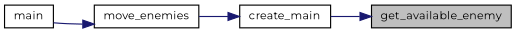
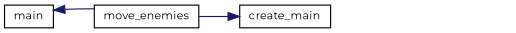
node "get_available_enemy": removed
edge "main" -> "move_enemies": reversed
